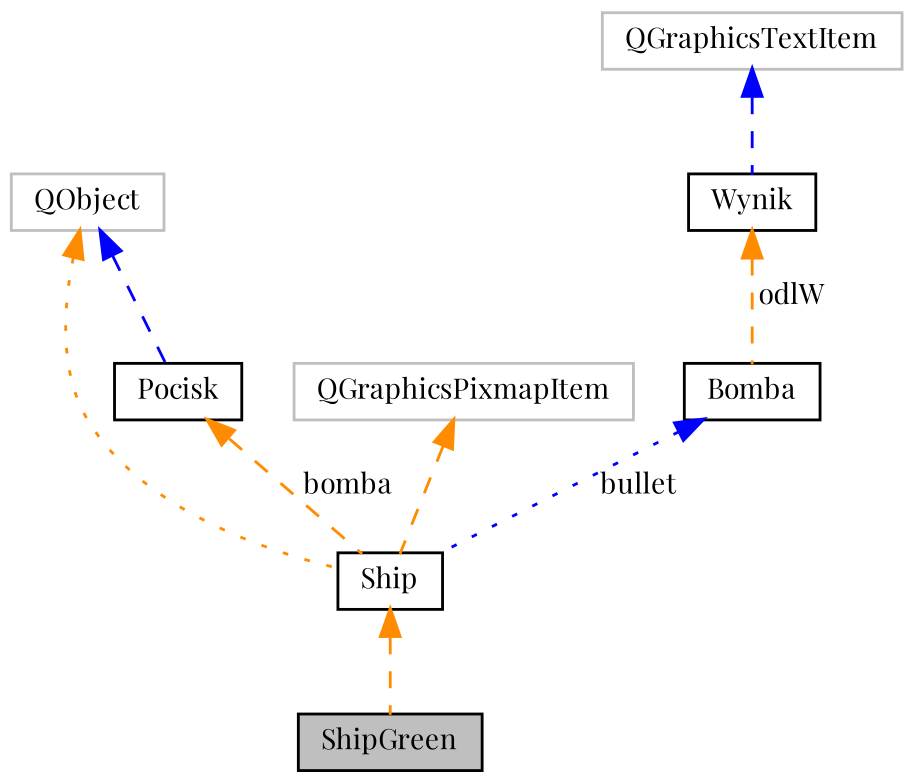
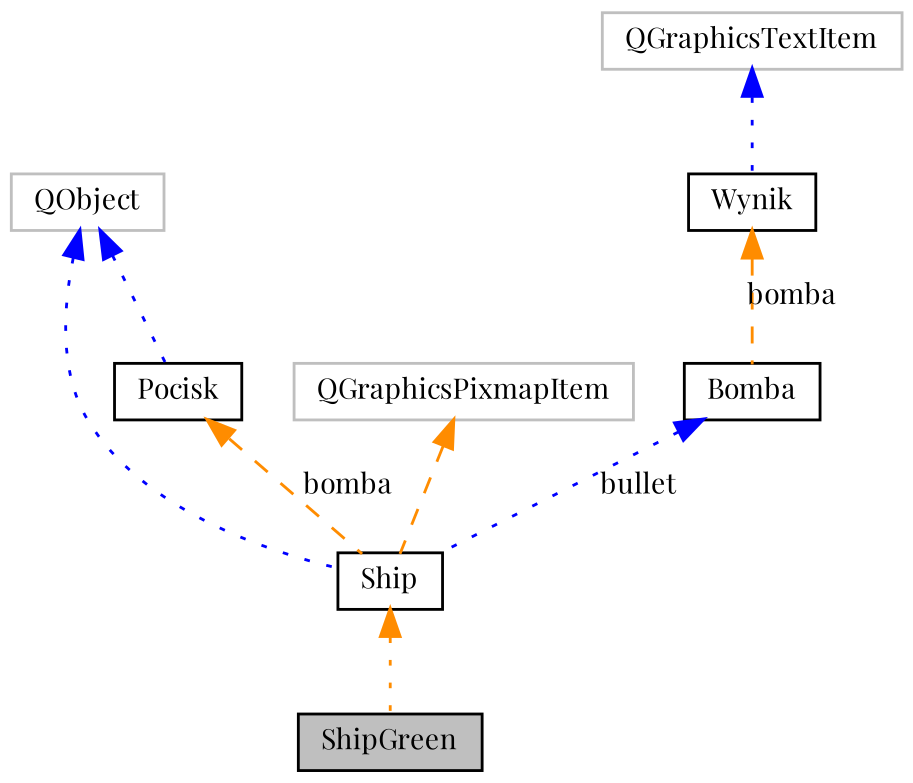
edge "Wynik" -> "QGraphicsTextItem": style dashed -> dotted
edge "Bomba" -> "Wynik": label " odlW" -> " bomba"
edge "Pocisk" -> "QObject": style dashed -> dotted
edge "Ship" -> "QObject": color darkorange -> blue
edge "ShipGreen" -> "Ship": style dashed -> dotted
